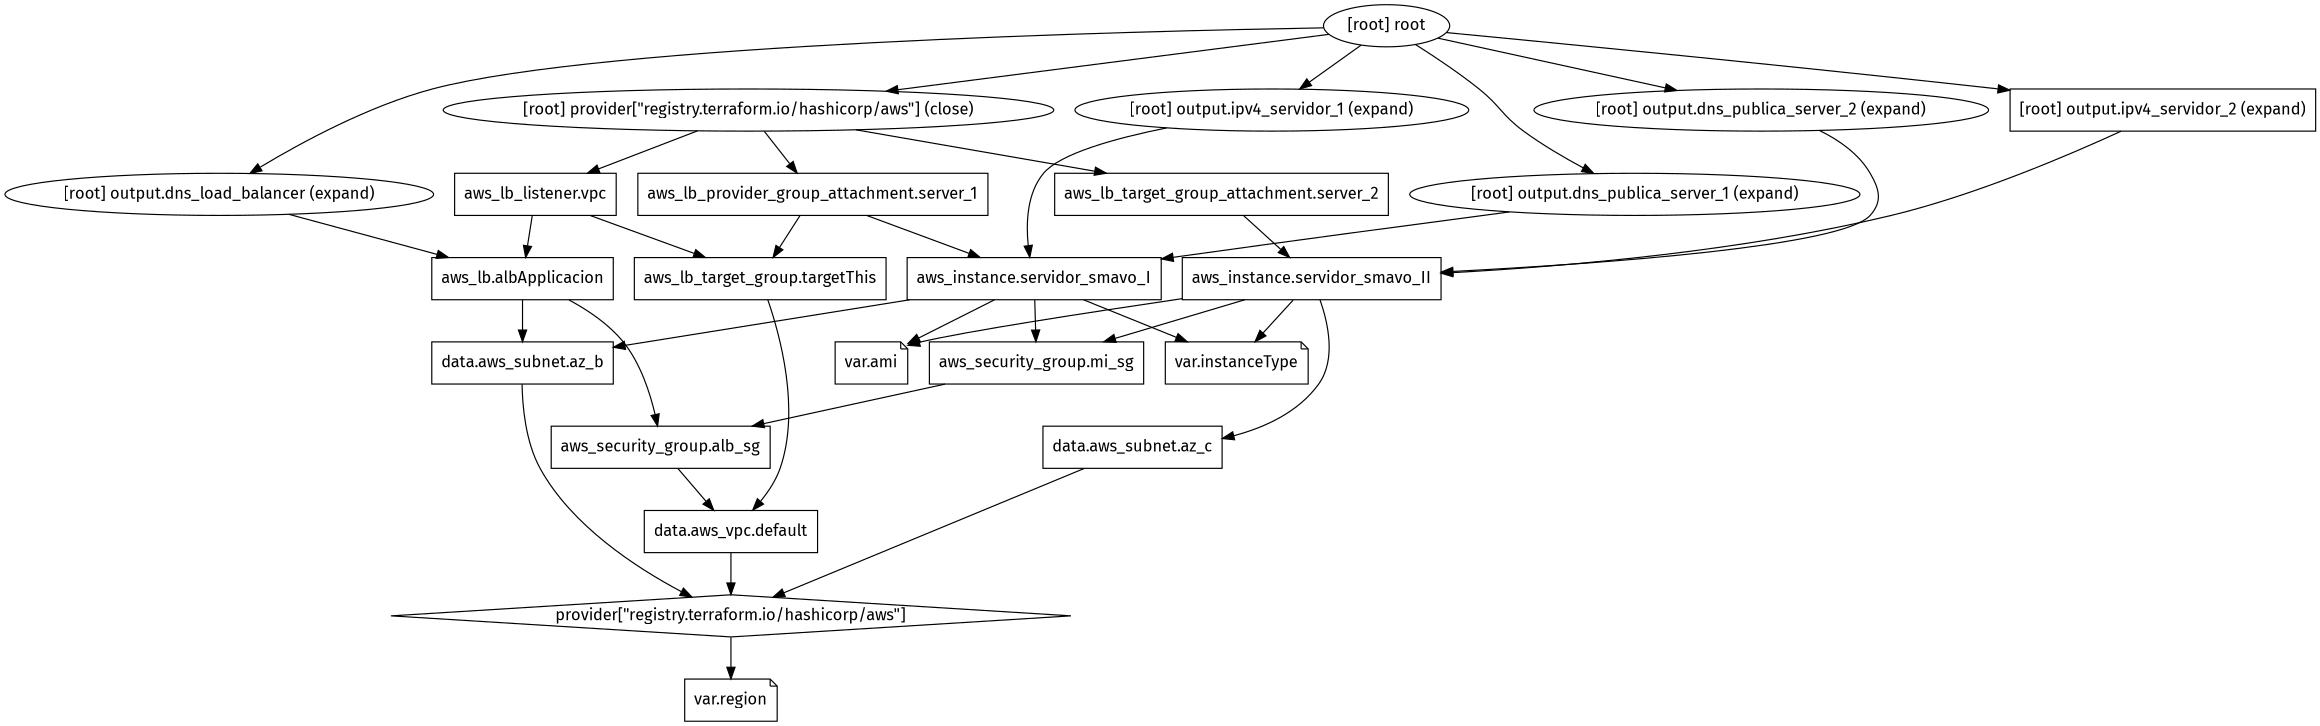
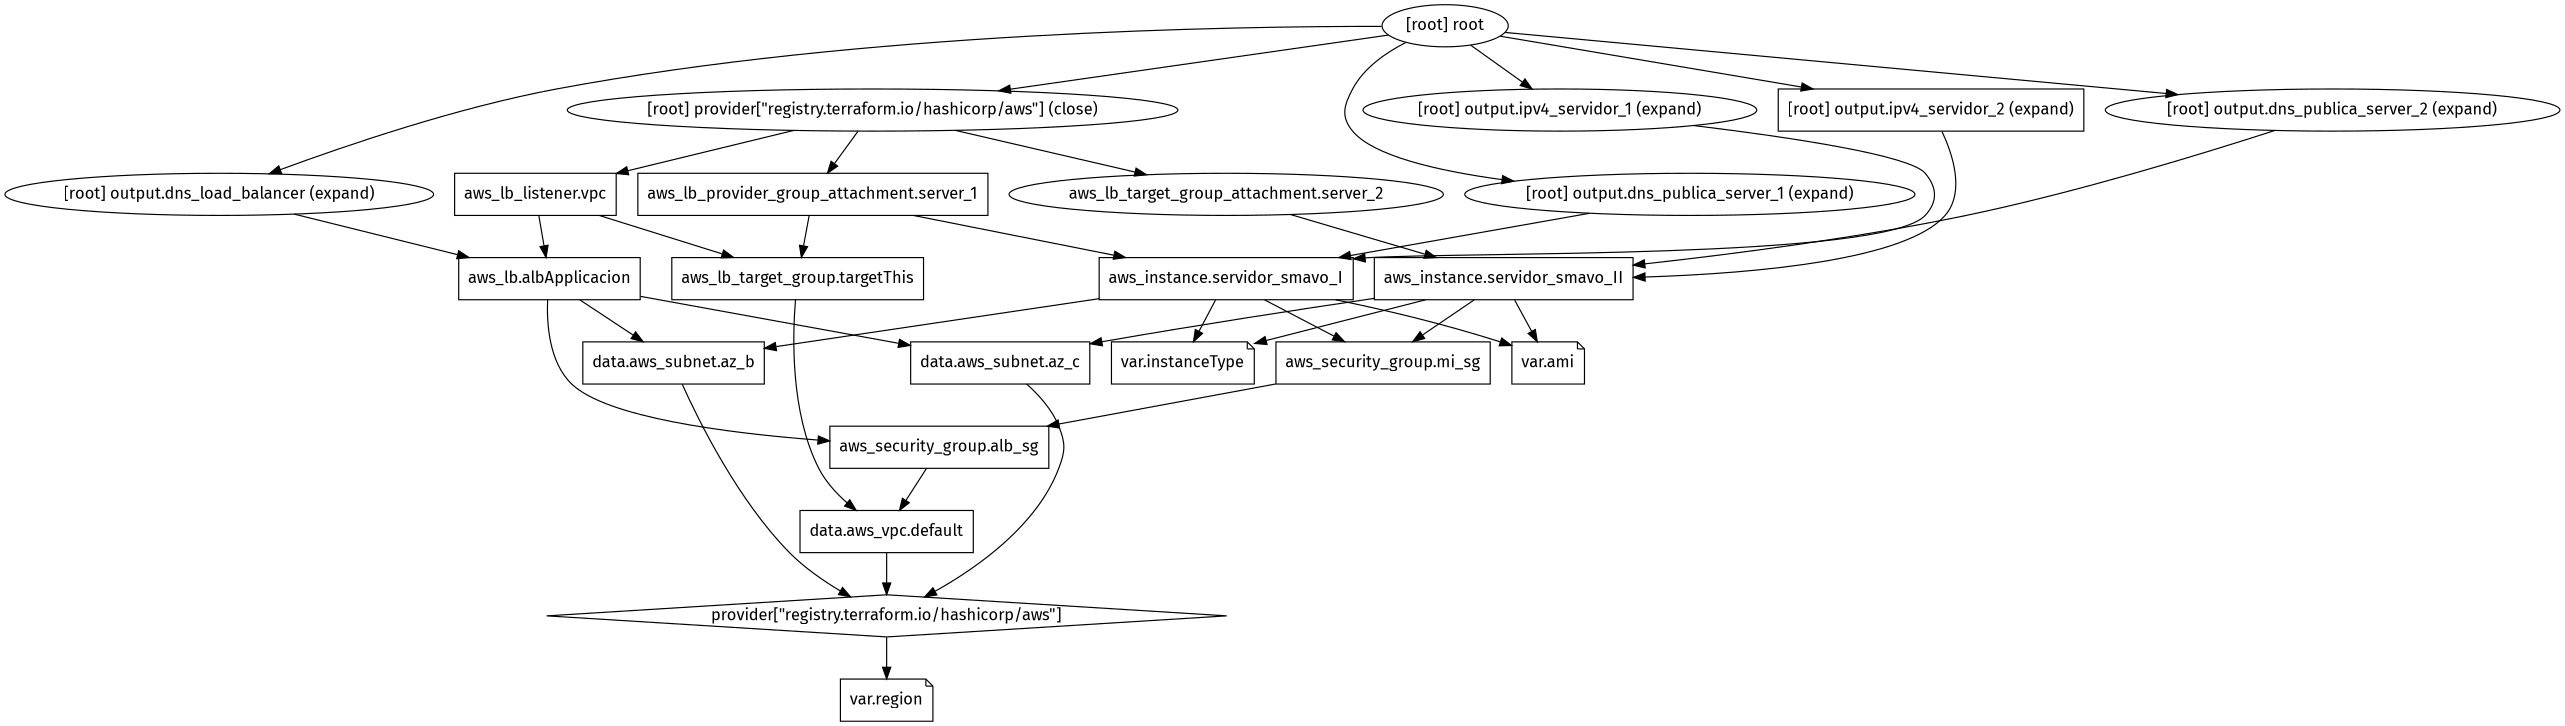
node "aws_lb_target_group_attachment.server_2": shape box -> ellipse
edge "aws_lb.albApplicacion" -> "data.aws_subnet.az_c": added
